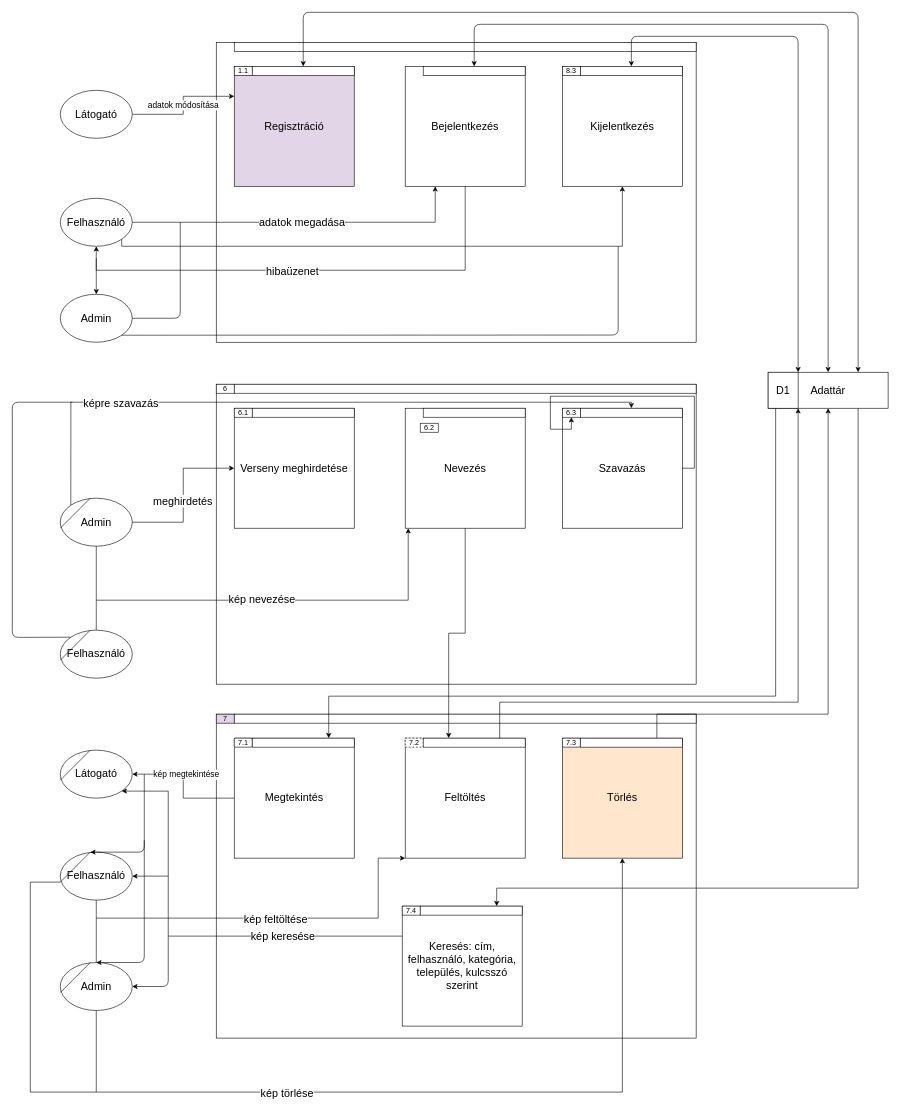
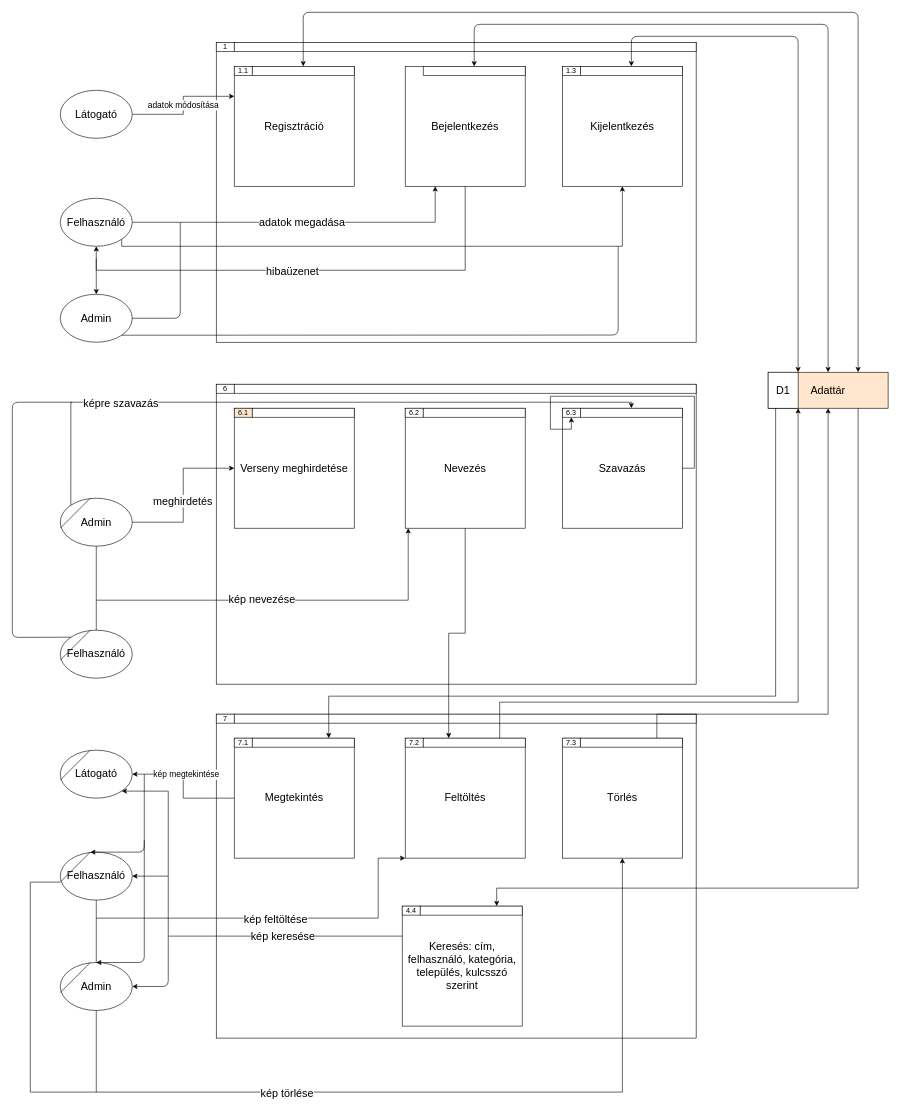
node "1": added
node "8.3": label "8.3" -> "1.3"
node "Regisztráció": fillcolor #e1d5e7 -> #ffffff
node "Adattár": fillcolor #ffffff -> #ffe6cc
node "6.1": fillcolor #ffffff -> #ffe6cc
node "6.2": moved (429, 428) -> (414, 413)
node "7": fillcolor #e1d5e7 -> #ffffff
node "7.1": shape rounded rectangle -> rectangle
node "7.2": style dashed -> solid
node "Törlés": fillcolor #ffe6cc -> #ffffff
node "7.4": label "7.4" -> "4.4"
